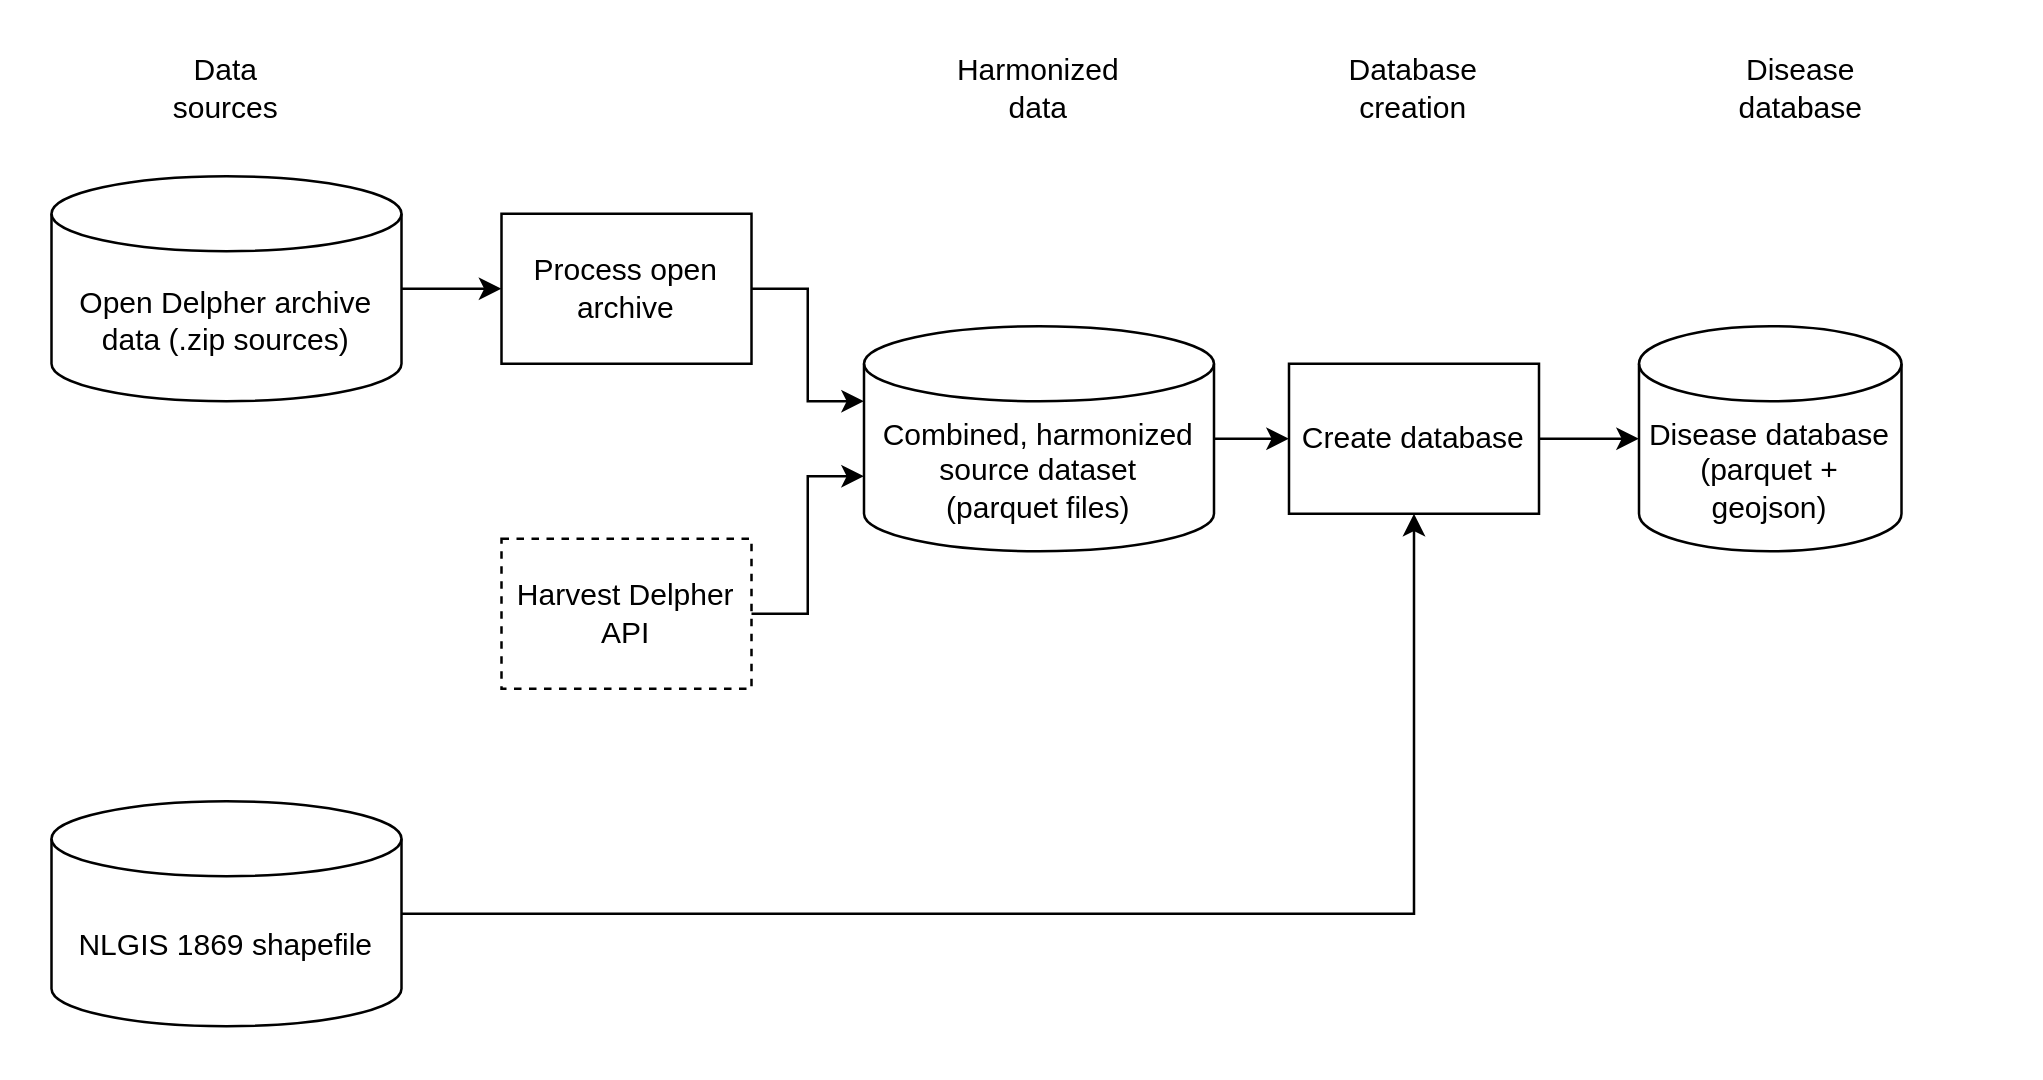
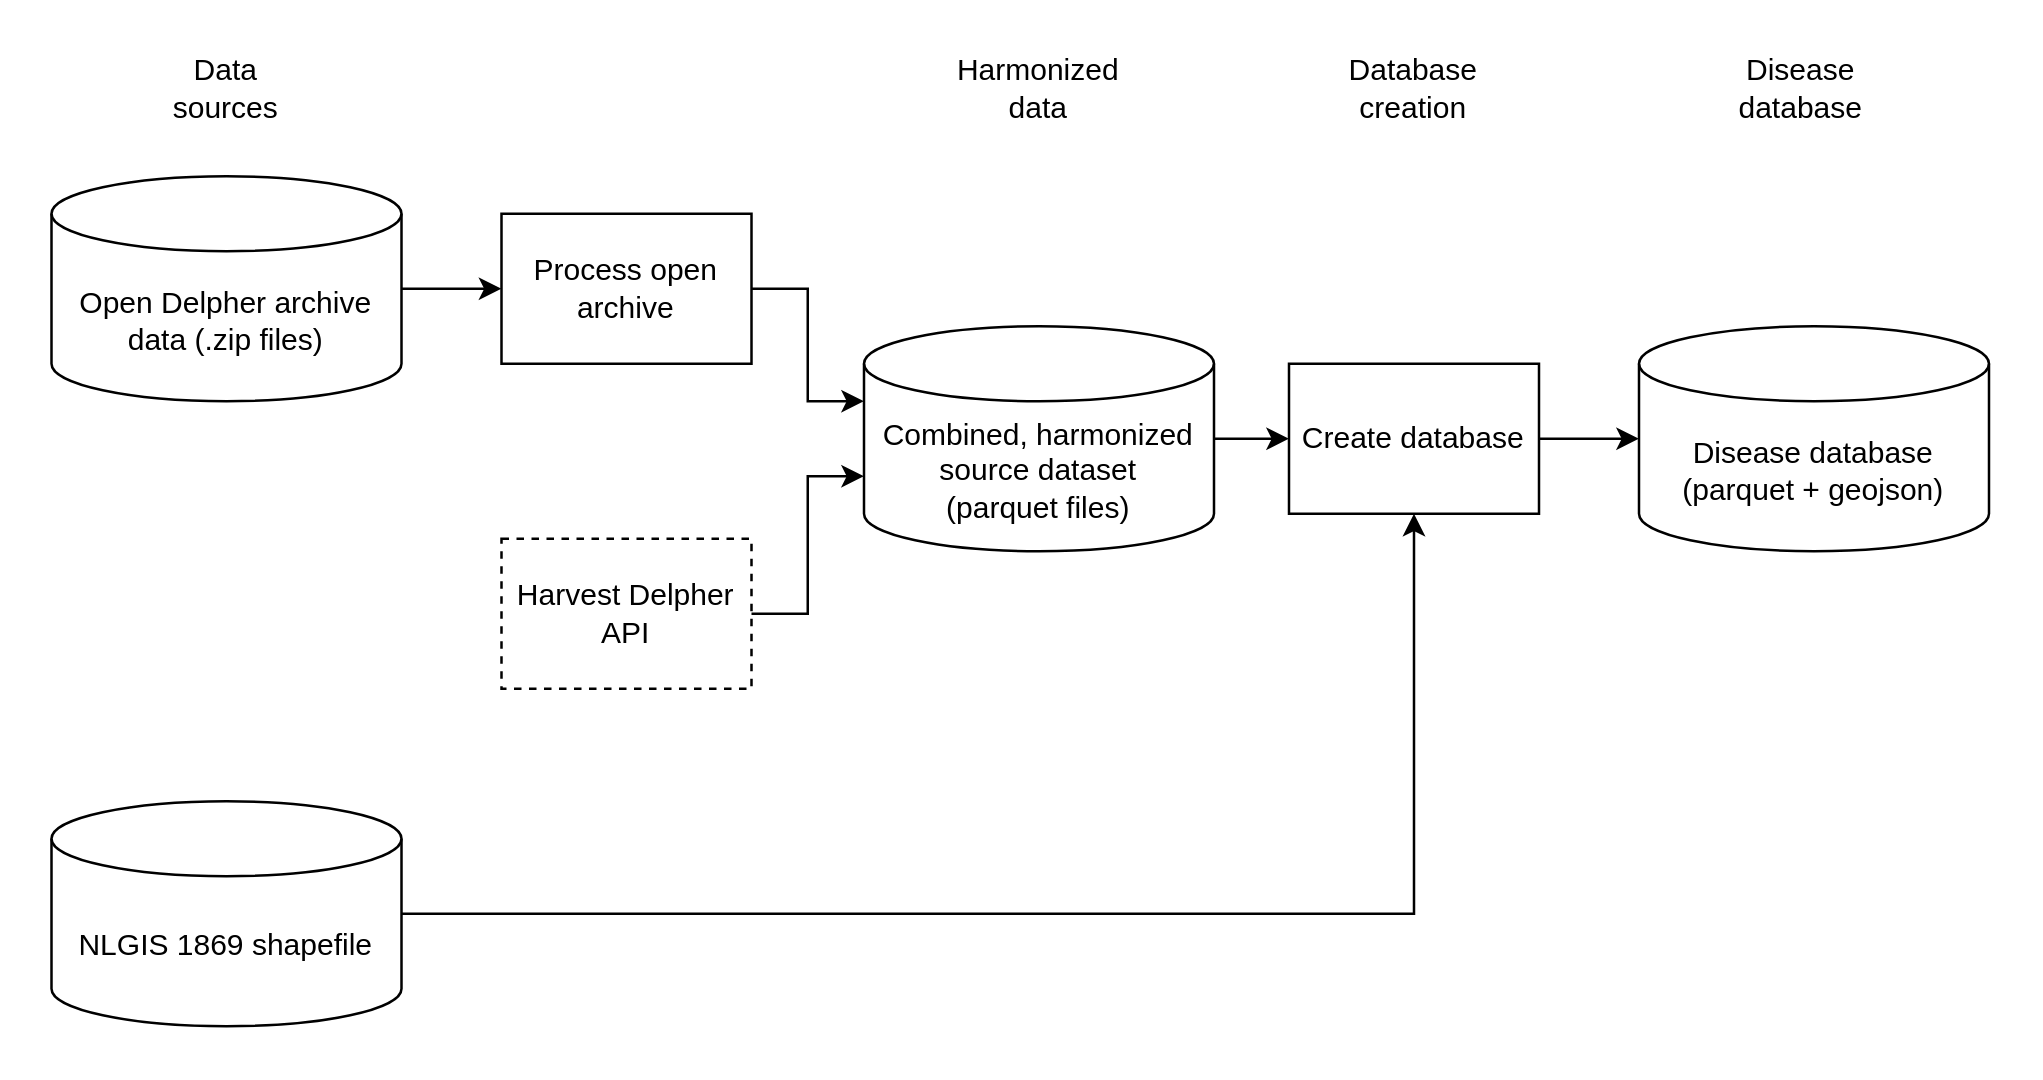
node "Open Delpher archive data (.zip sources)": label "Open Delpher archive data (.zip sources)" -> "Open Delpher archive data (.zip files)"
node "Disease database (parquet + geojson)": size 263x225 -> 350x225
